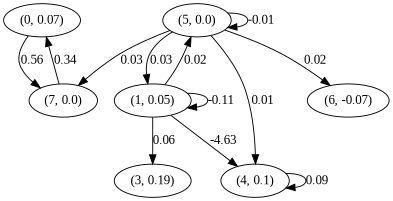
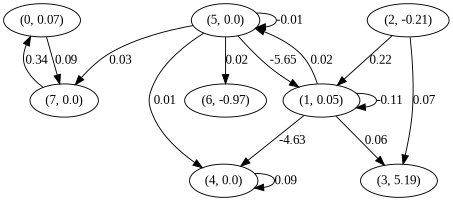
node "(2, -0.21)": added
edge "(0, 0.07)" -> "(7, 0.0)": label "0.56" -> "0.09"
edge "(5, 0.0)" -> "(1, 0.05)": label "0.03" -> "-5.65"
node "(6, -0.07)": label "(6, -0.07)" -> "(6, -0.97)"
node "(3, 0.19)": label "(3, 0.19)" -> "(3, 5.19)"
node "(4, 0.1)": label "(4, 0.1)" -> "(4, 0.0)"
